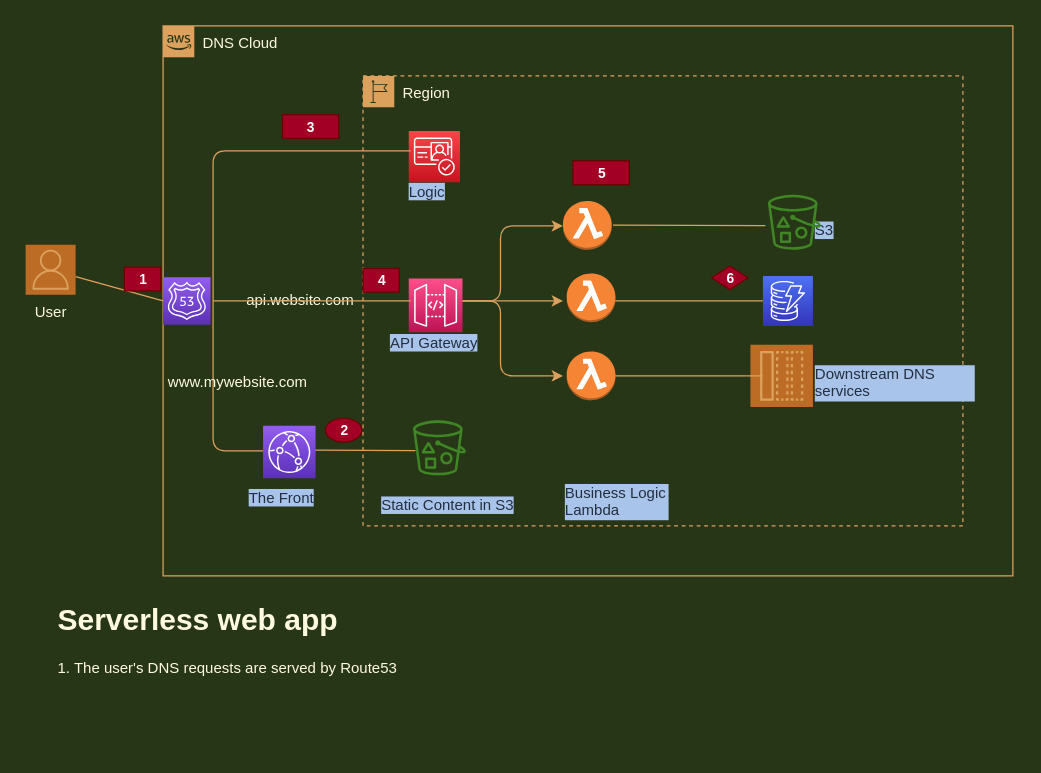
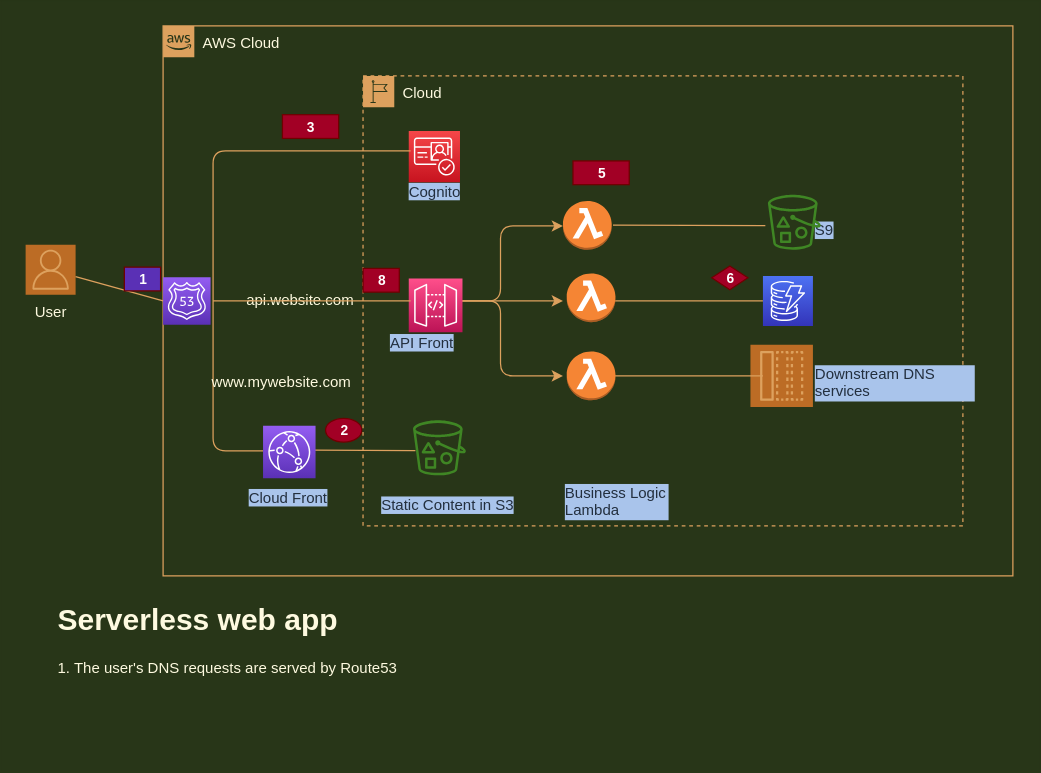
node "DNS Cloud": label "DNS Cloud" -> "AWS Cloud"
node "Region": label "Region" -> "Cloud"
node "Logic": label "Logic" -> "Cognito"
node "S3": label "S3" -> "S9"
node "1": fillcolor #a20025 -> #5a30b5
node "4": label "4" -> "8"
node "API Gateway": label "API Gateway" -> "API Front"
node "www.mywebsite.com": moved (238, 382) -> (282, 382)
node "The Front": label "The Front" -> "Cloud Front"
